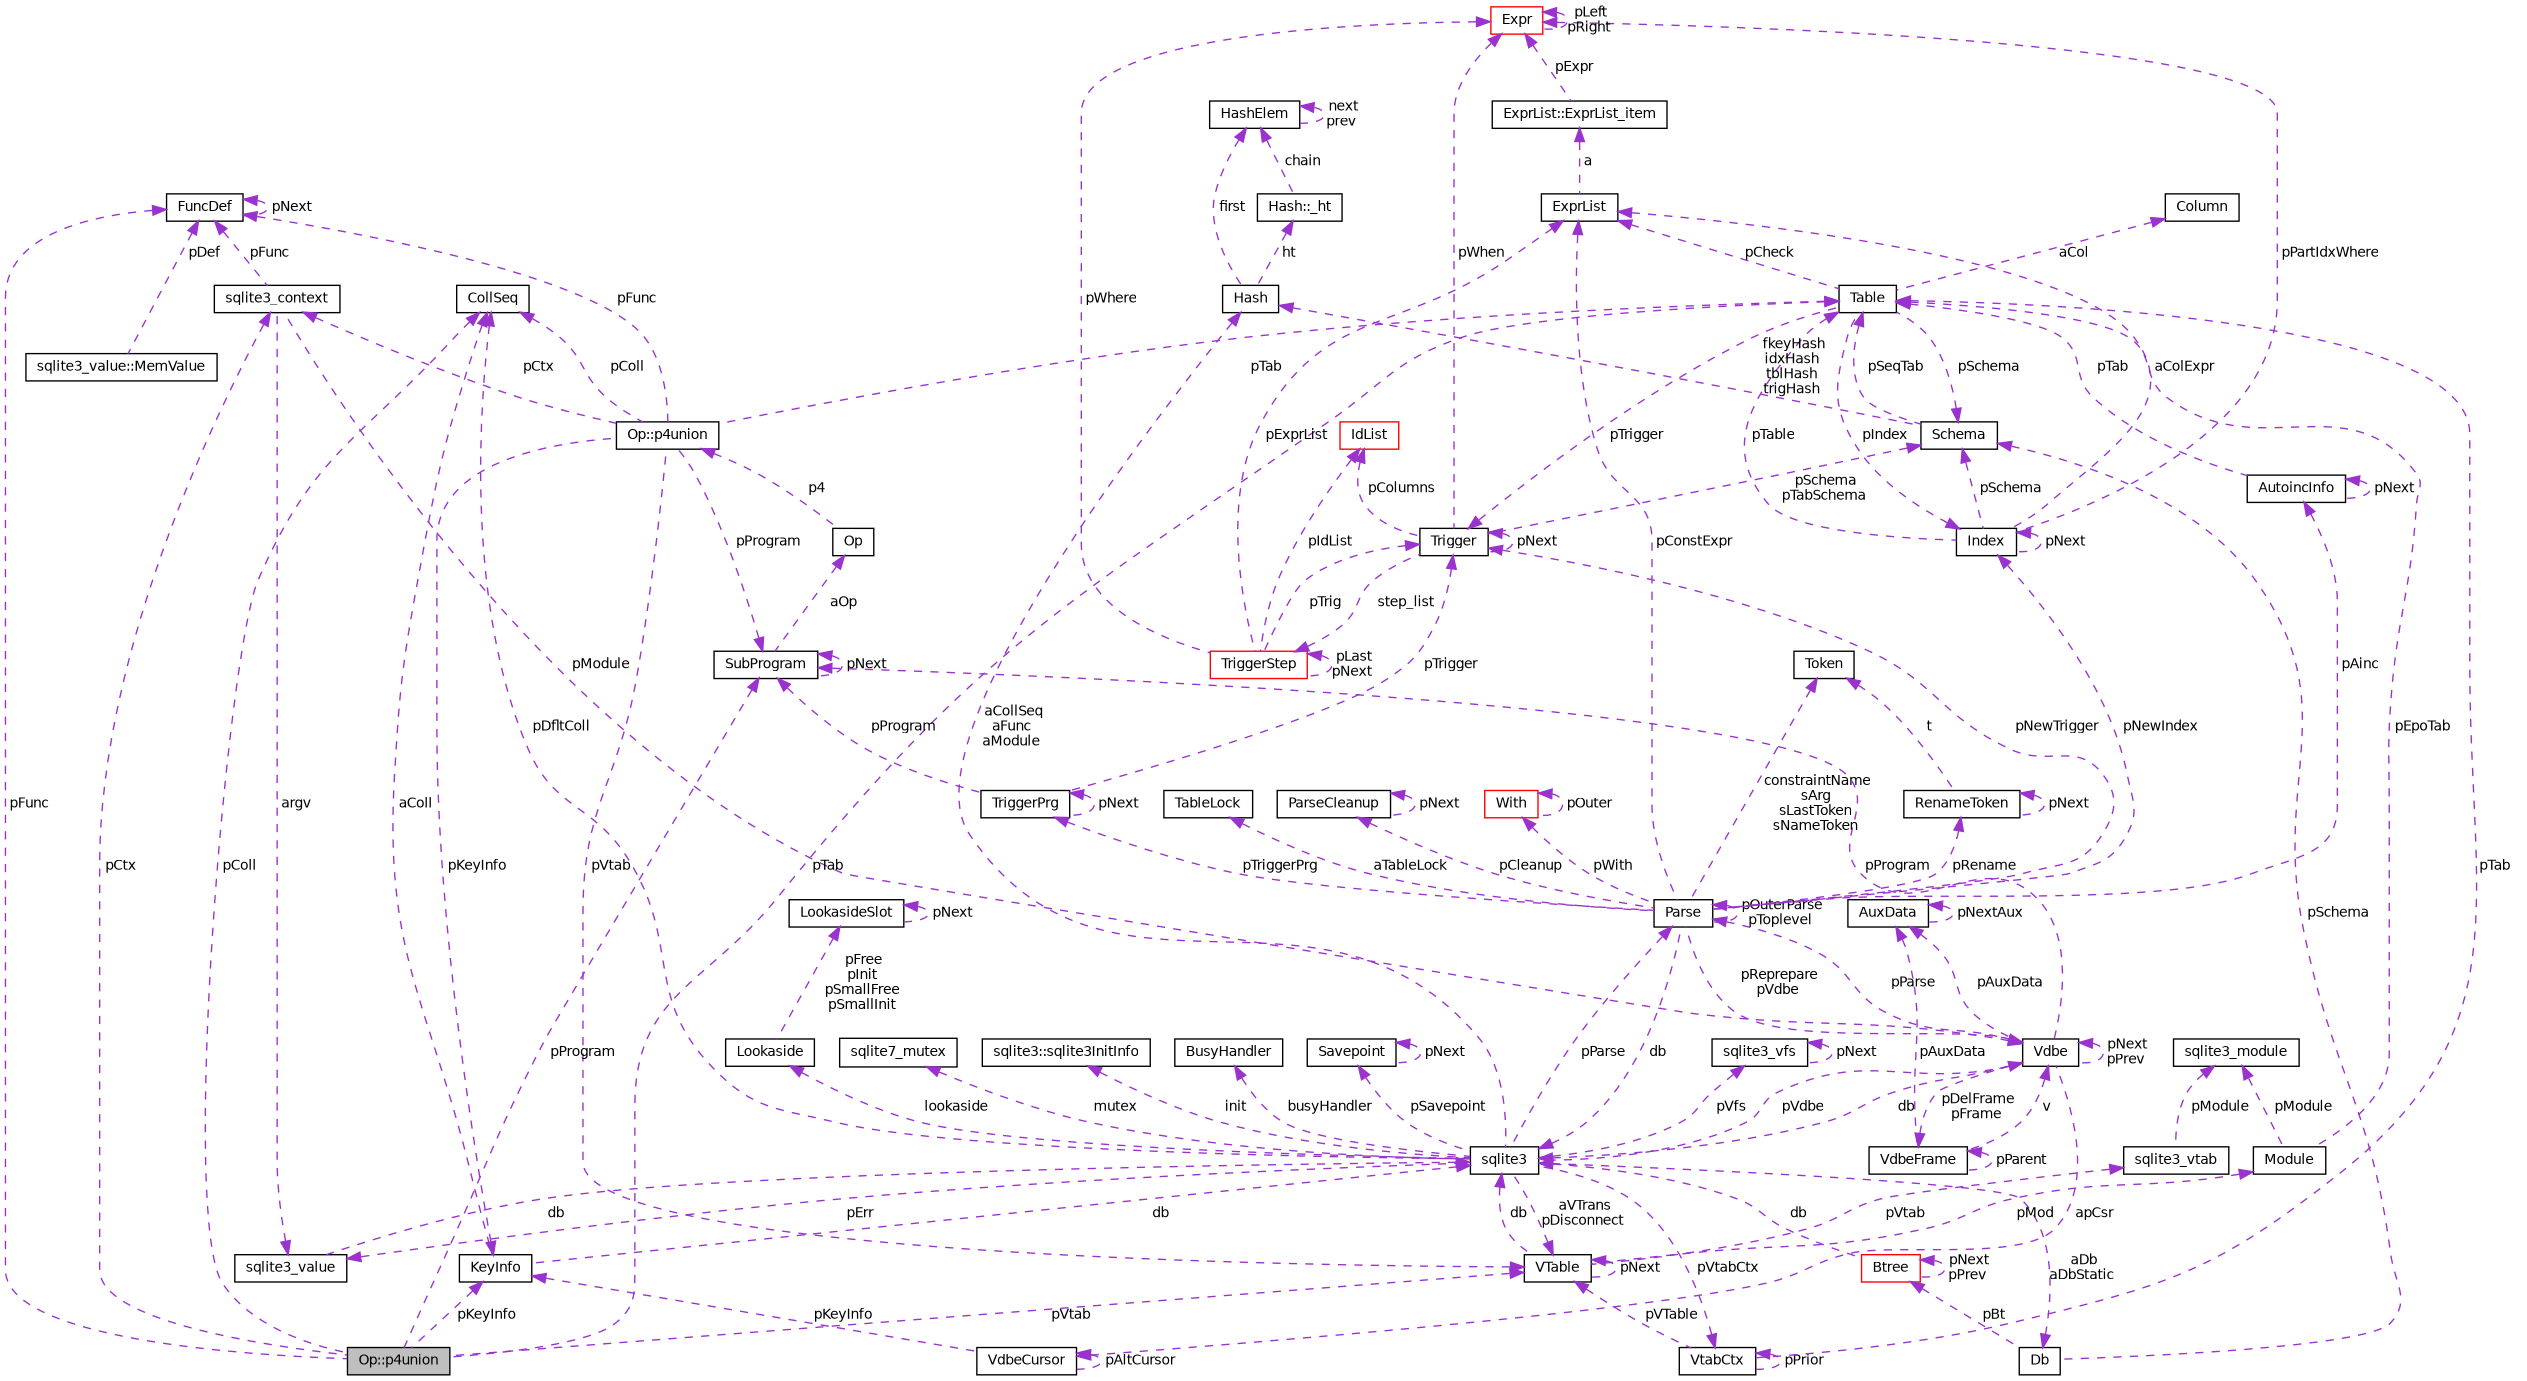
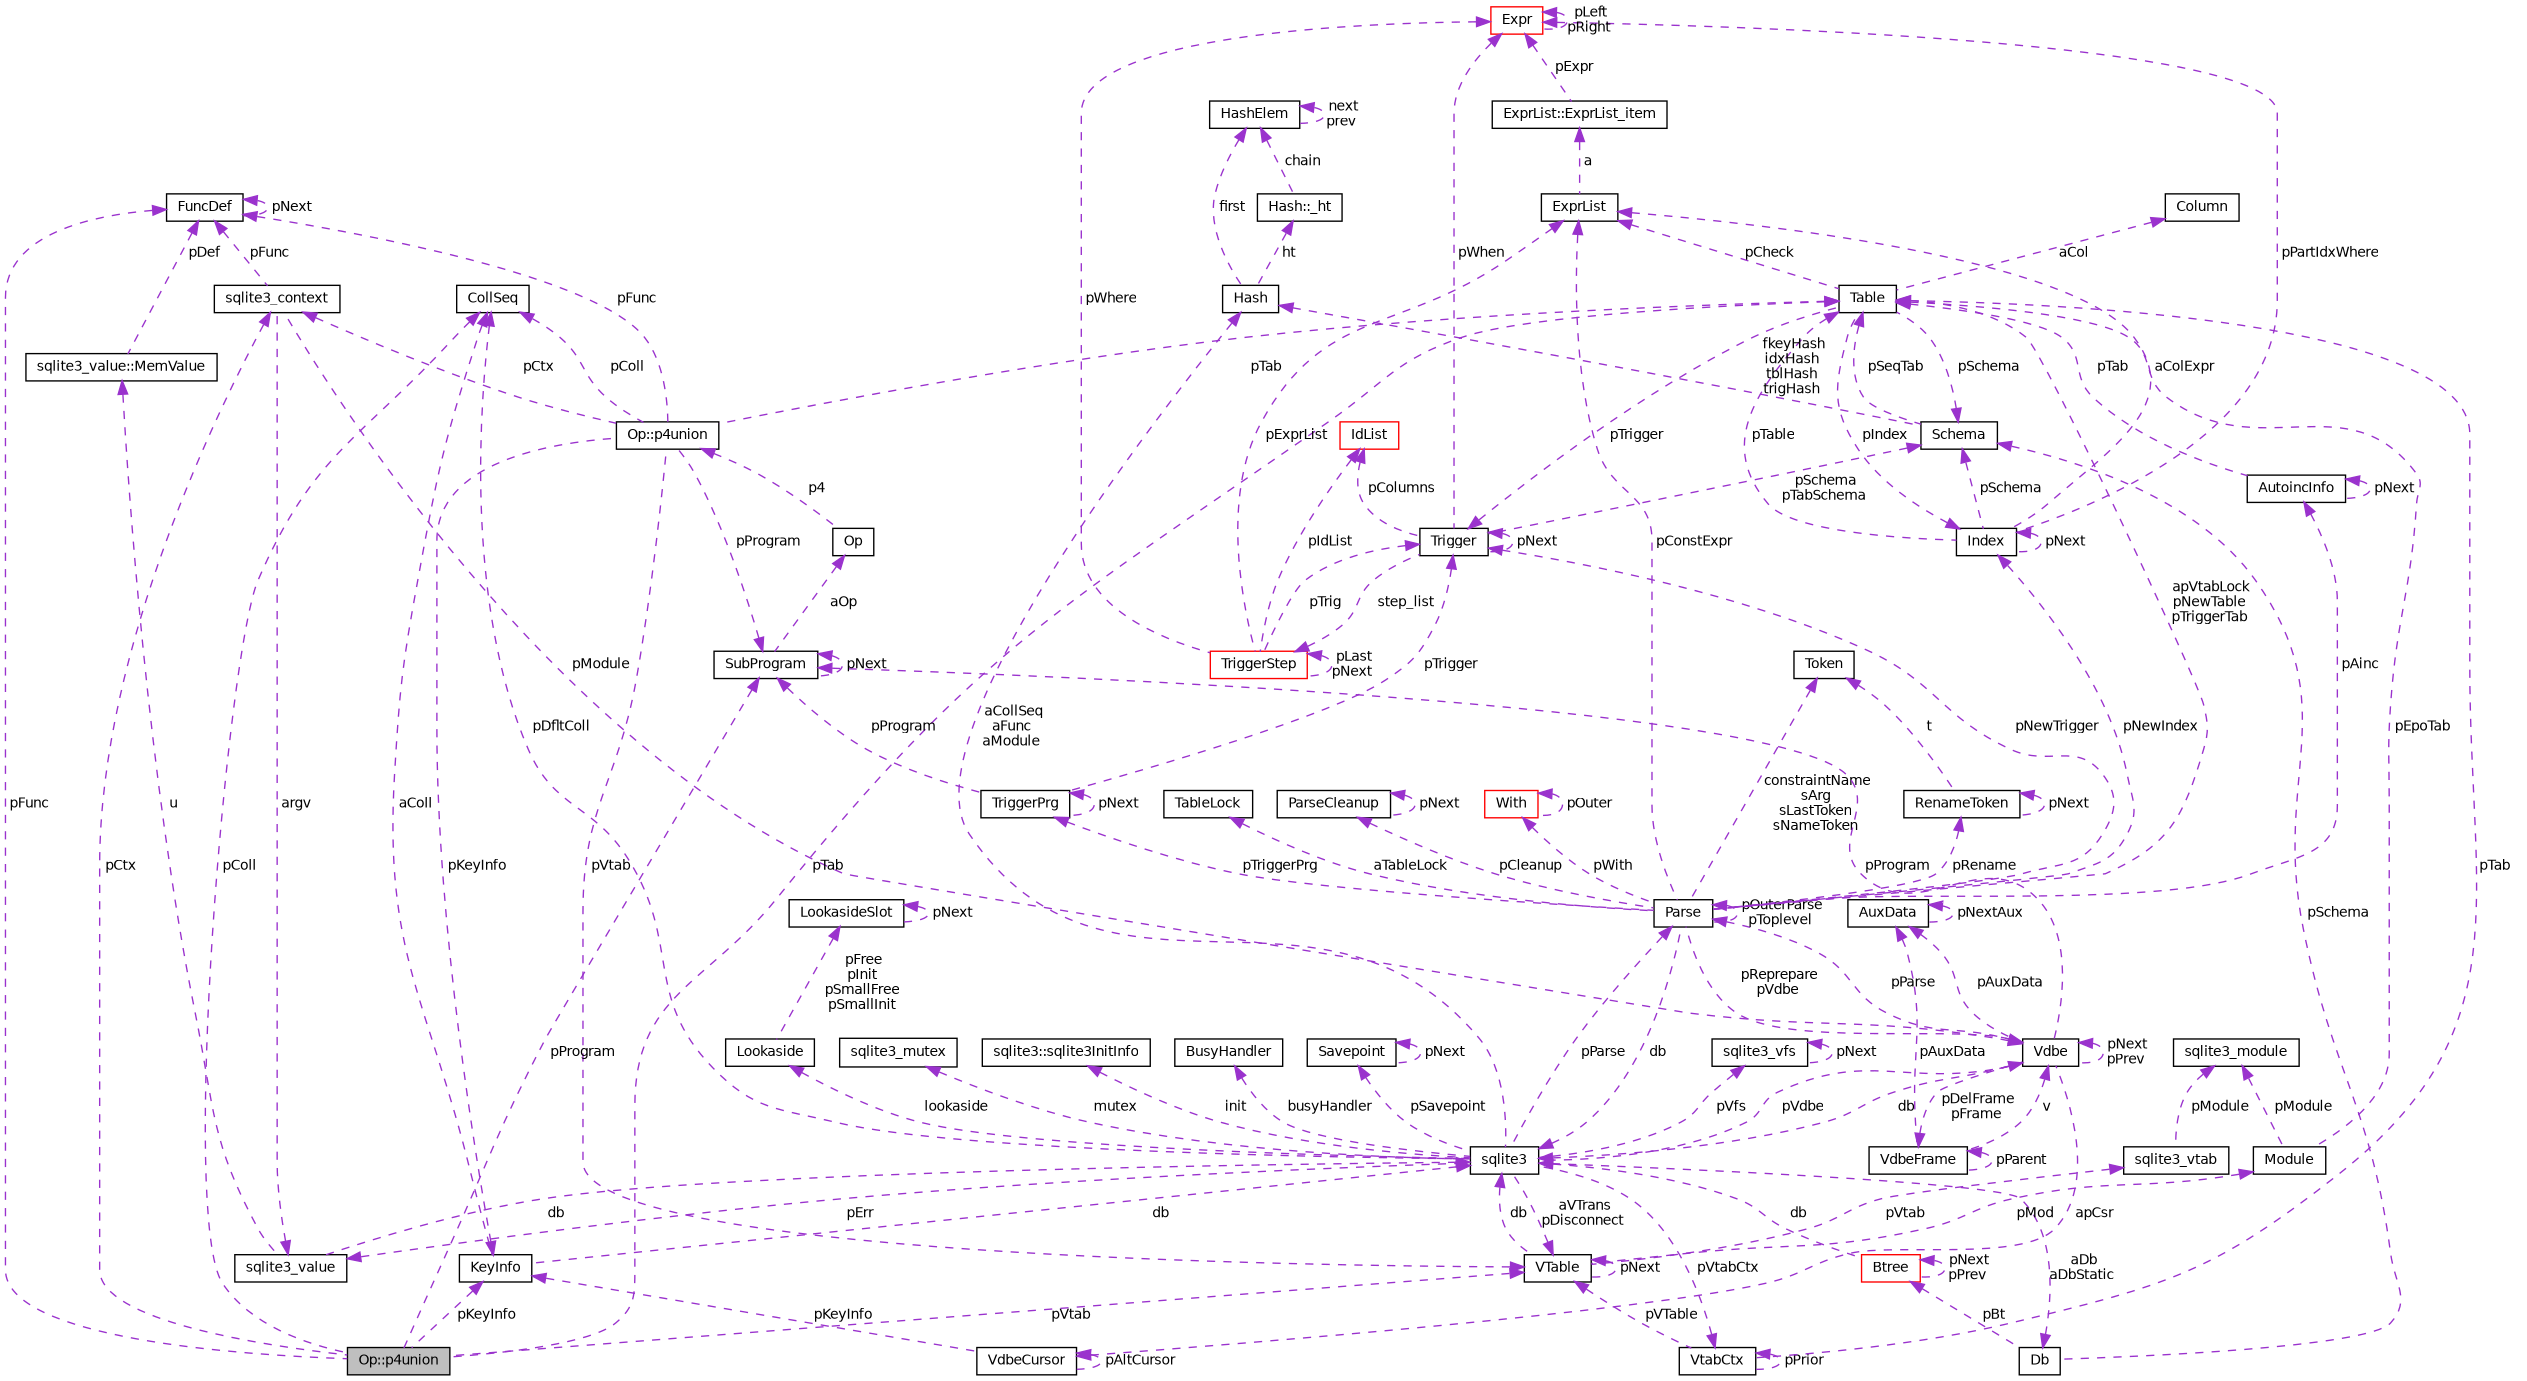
edge "Parse" -> "Table": added, label "apVtabLock pNewTable pTriggerTab"
edge "sqlite3_value" -> "sqlite3_value::MemValue": added, label "u"
node "sqlite7_mutex": label "sqlite7_mutex" -> "sqlite3_mutex"
